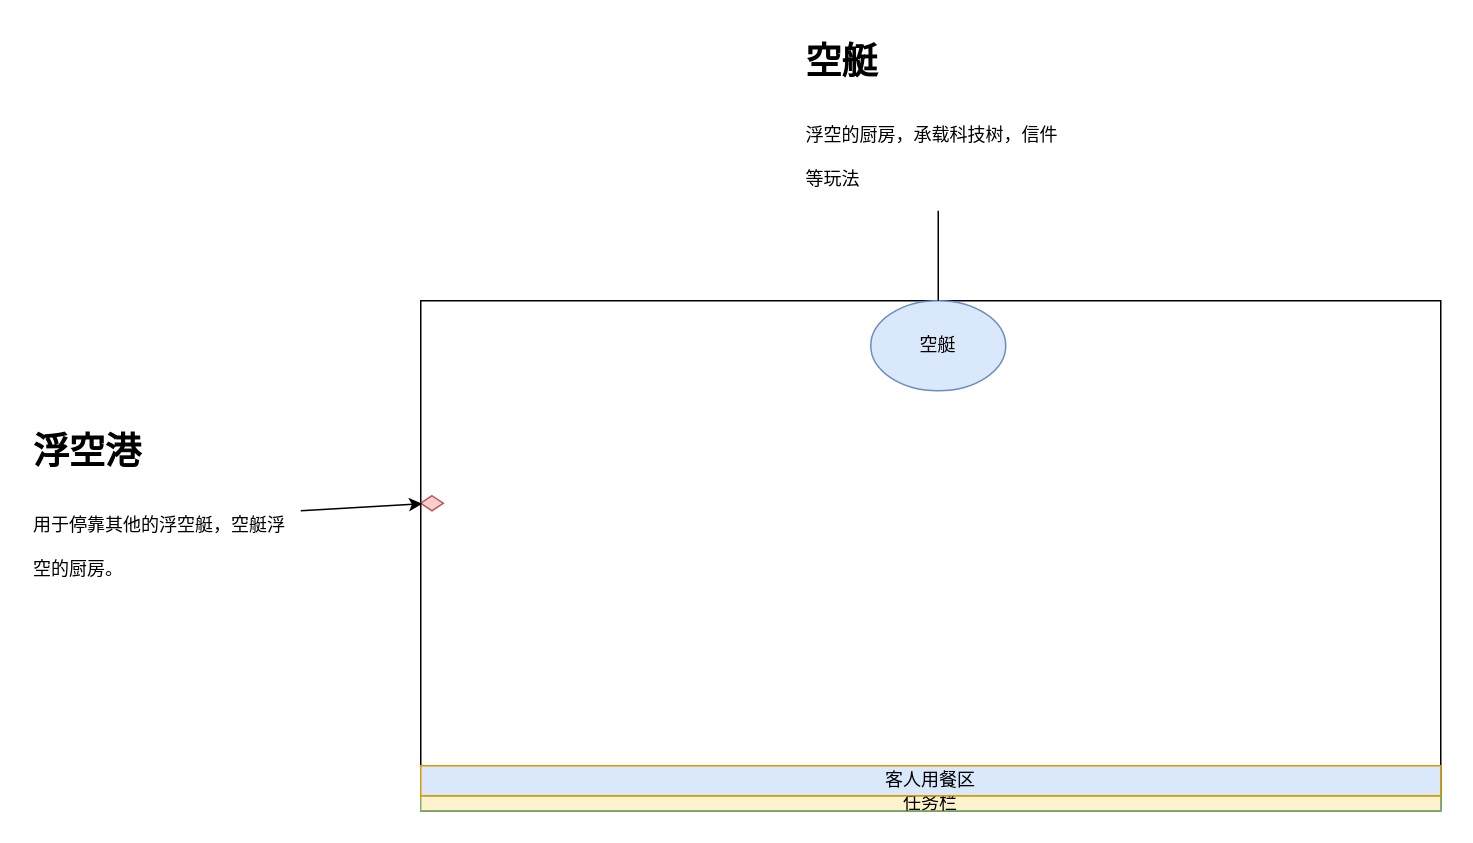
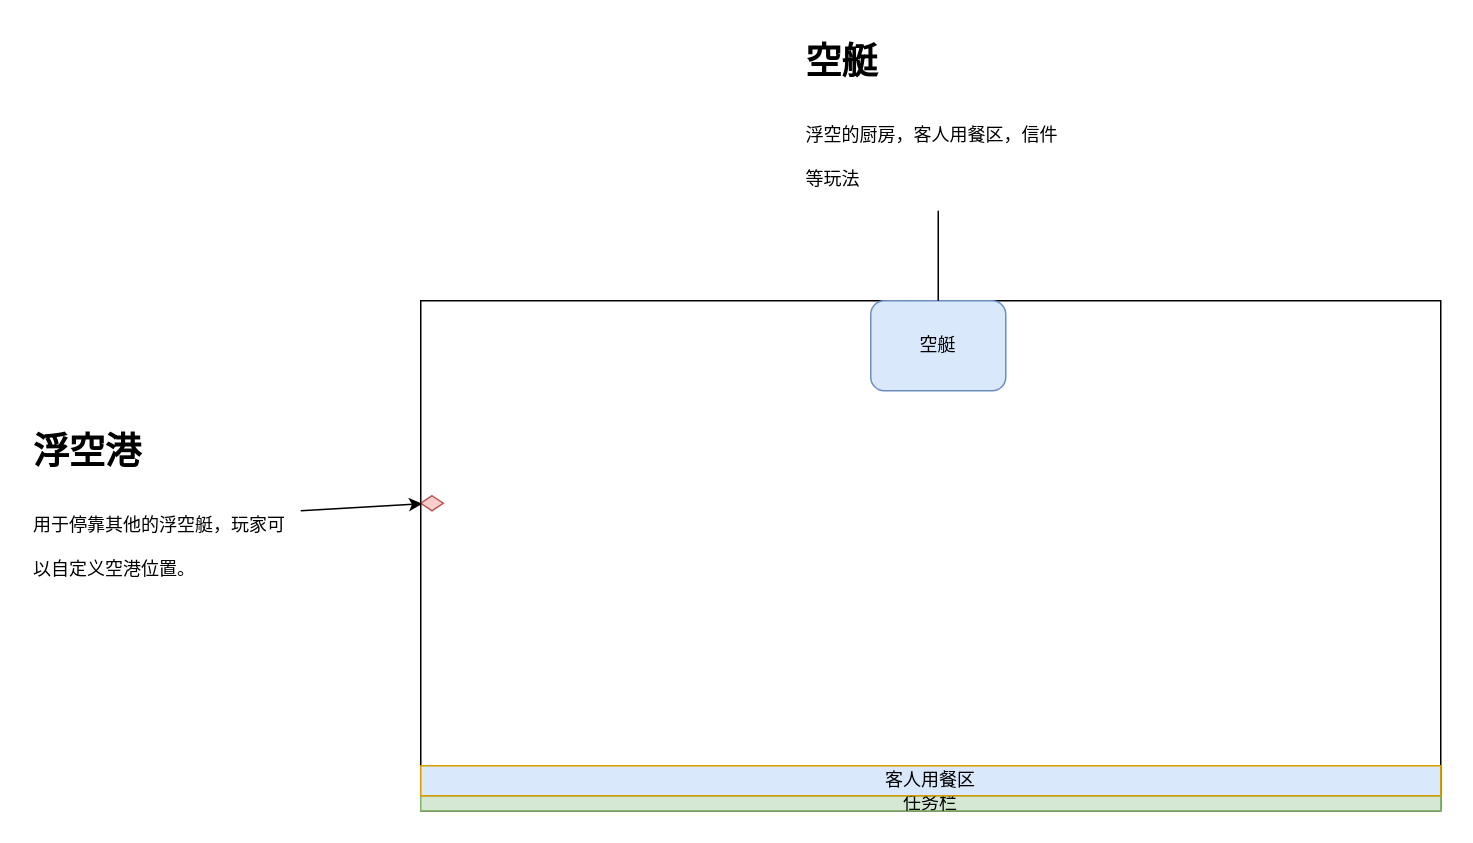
node "空艇浮空的厨房，承载科技树，信件等玩法": label "空艇浮空的厨房，承载科技树，信件等玩法" -> "空艇浮空的厨房，客人用餐区，信件等玩法"
node "空艇": shape ellipse -> rounded rectangle
node "浮空港用于停靠其他的浮空艇，空艇浮空的厨房。": label "浮空港用于停靠其他的浮空艇，空艇浮空的厨房。" -> "浮空港用于停靠其他的浮空艇，玩家可以自定义空港位置。"
node "任务栏": fillcolor #fff2cc -> #d5e8d4
